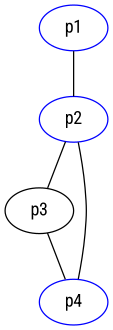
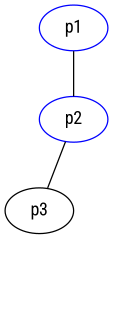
node "p4": removed
